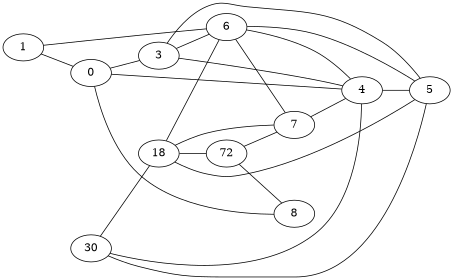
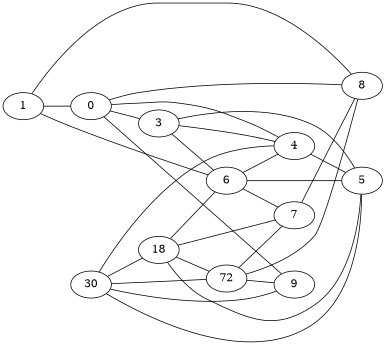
edge "8" -- "1": added
edge "4" -- "7": now "8" -- "7"
edge "72" -- "30": added
node "9": added
